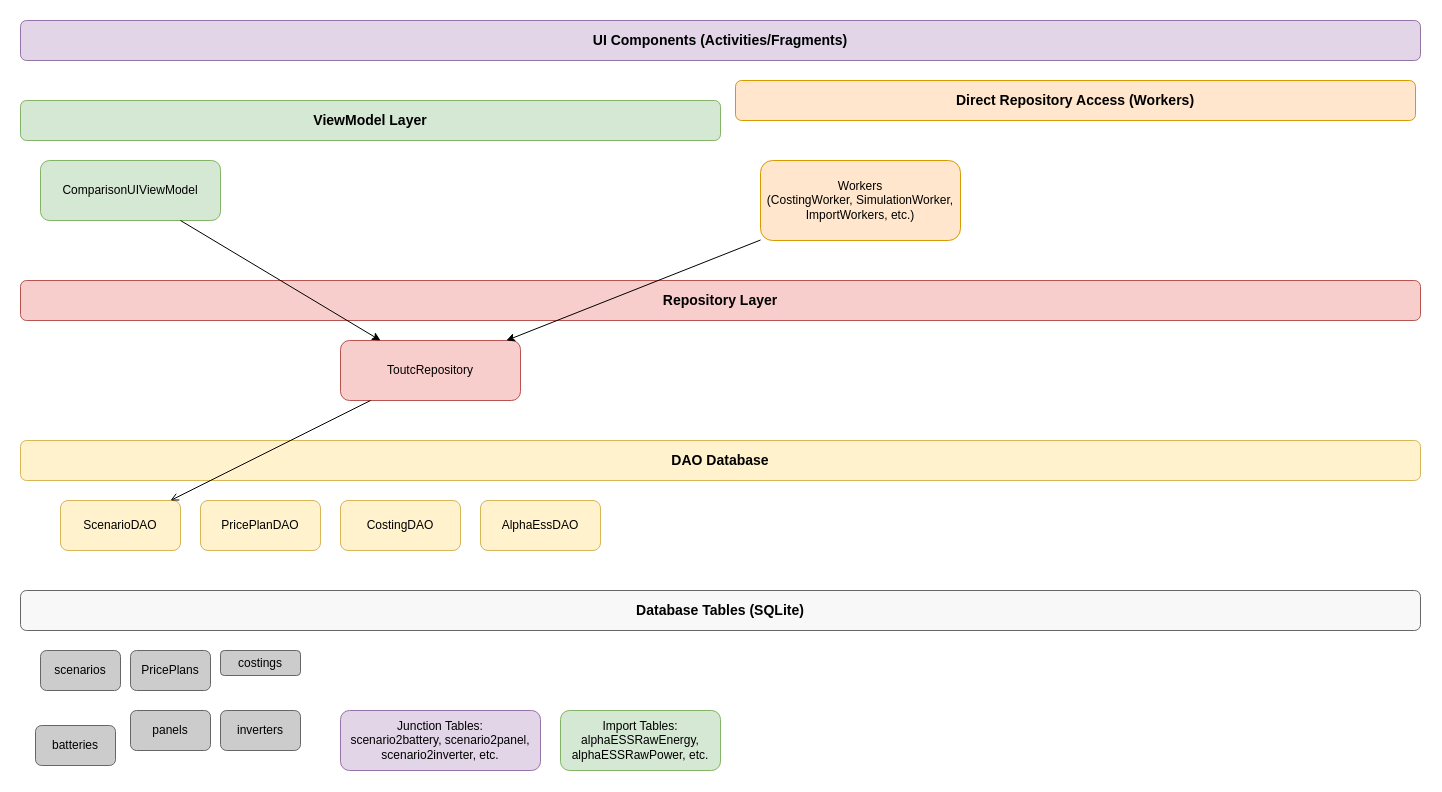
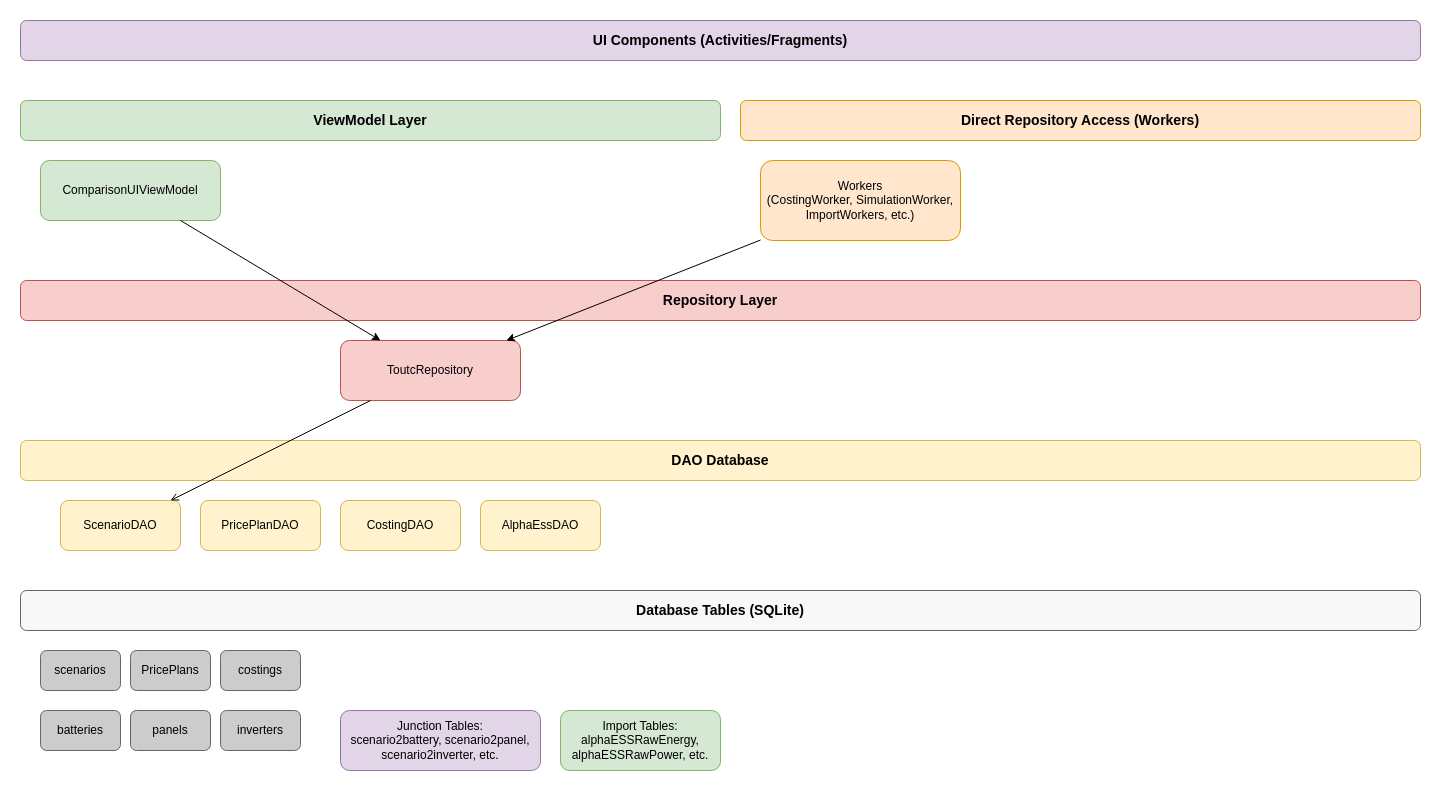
node "Direct Repository Access (Workers)": moved (1076, 101) -> (1081, 121)
node "costings": size 80x25 -> 80x40
node "batteries": moved (76, 746) -> (81, 731)
